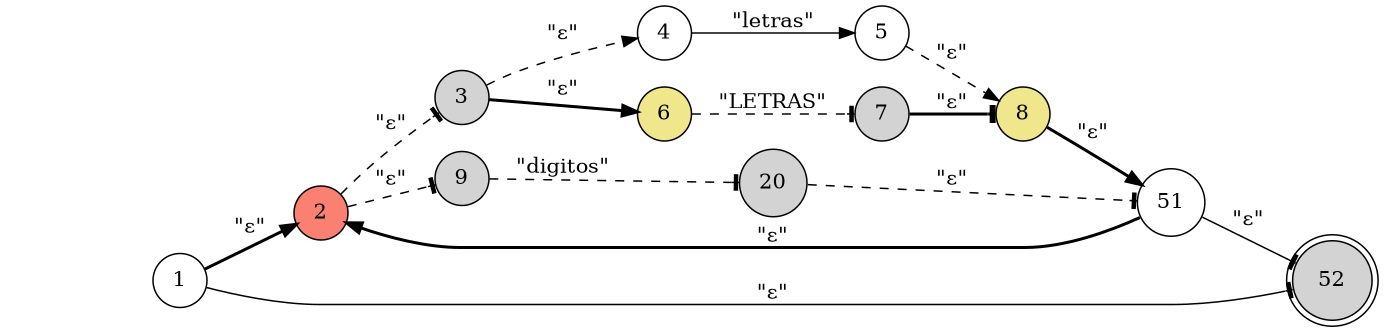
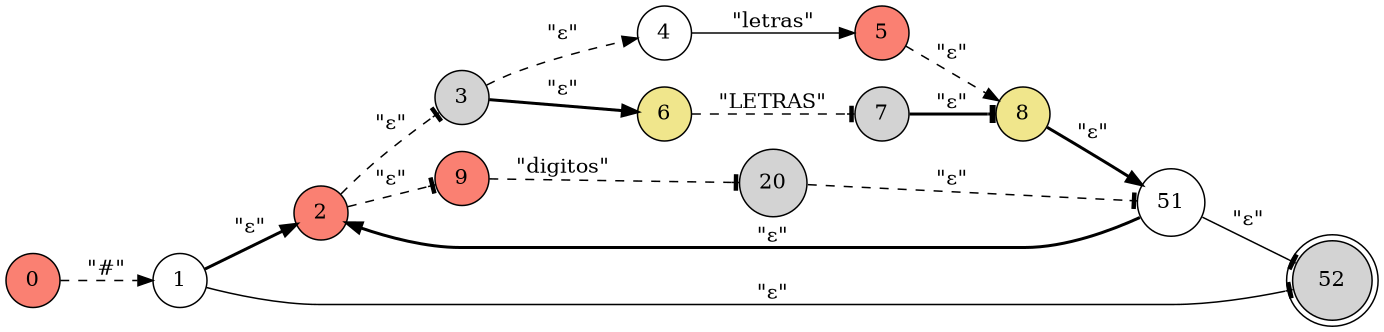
node "5": fillcolor white -> salmon
node "9": fillcolor lightgrey -> salmon
node "0": added
